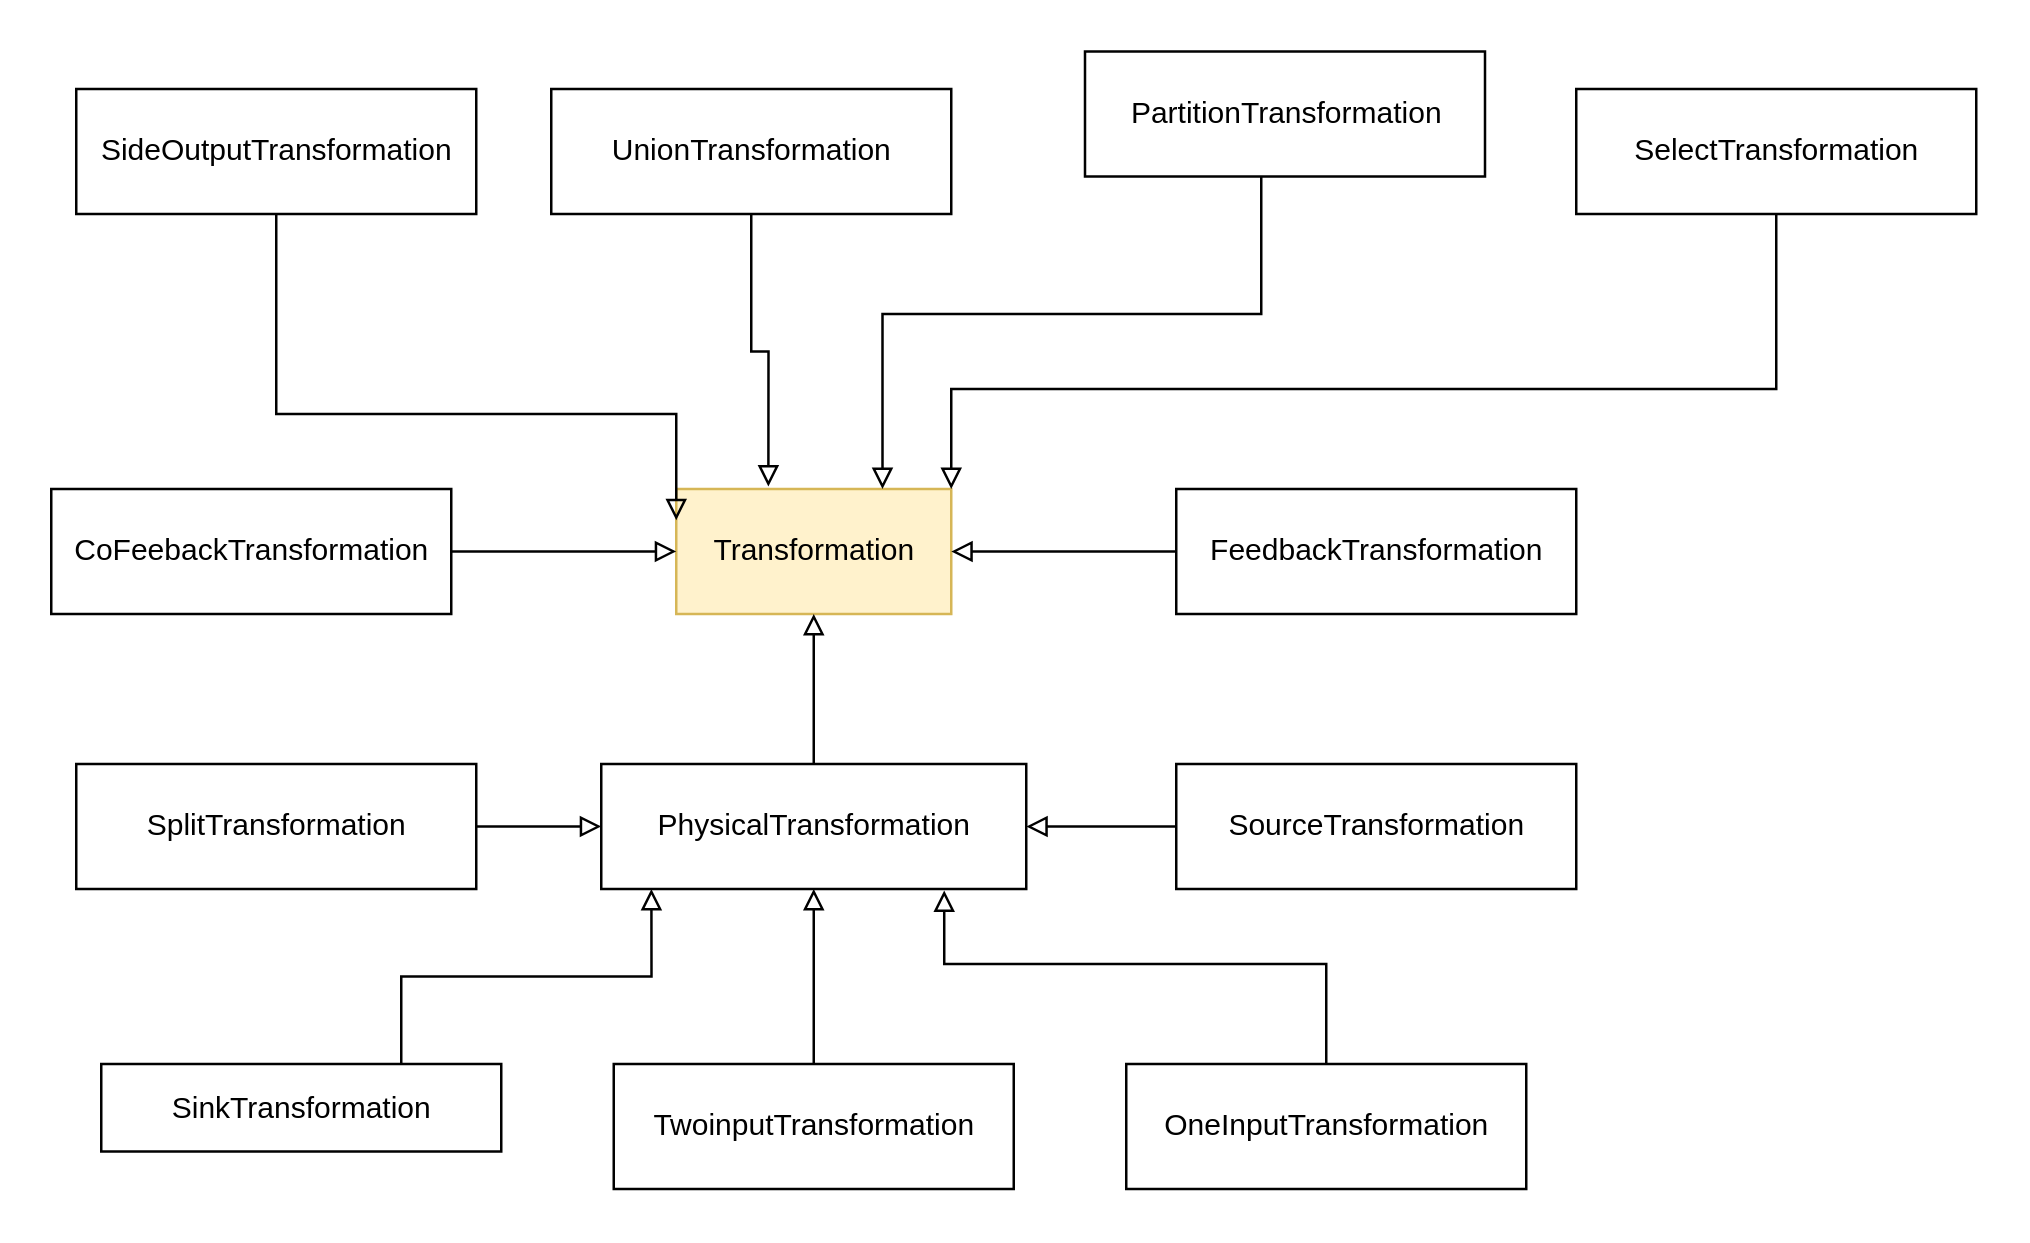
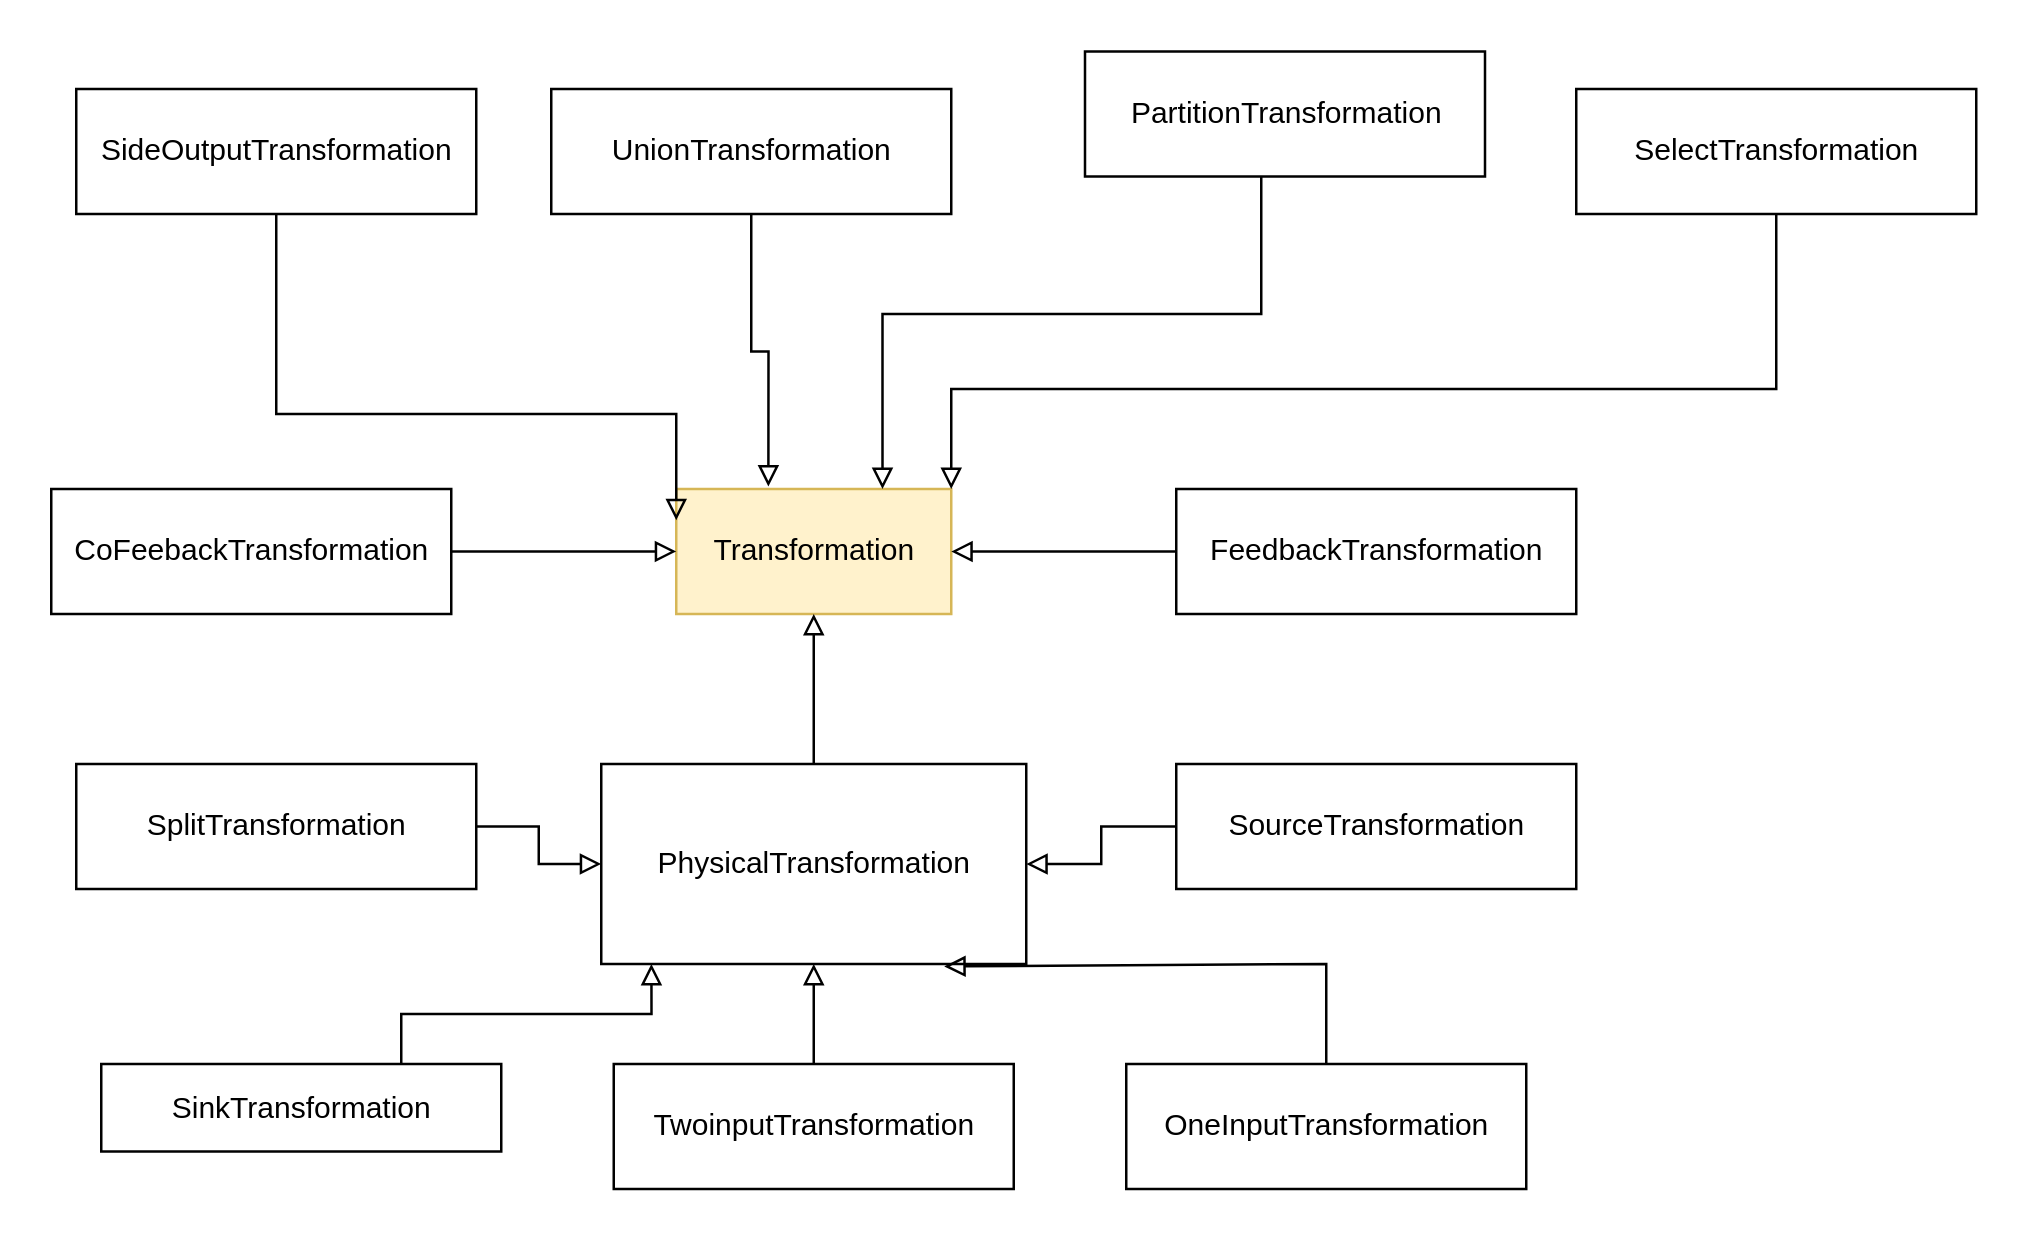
node "PhysicalTransformation": size 425x125 -> 425x200
